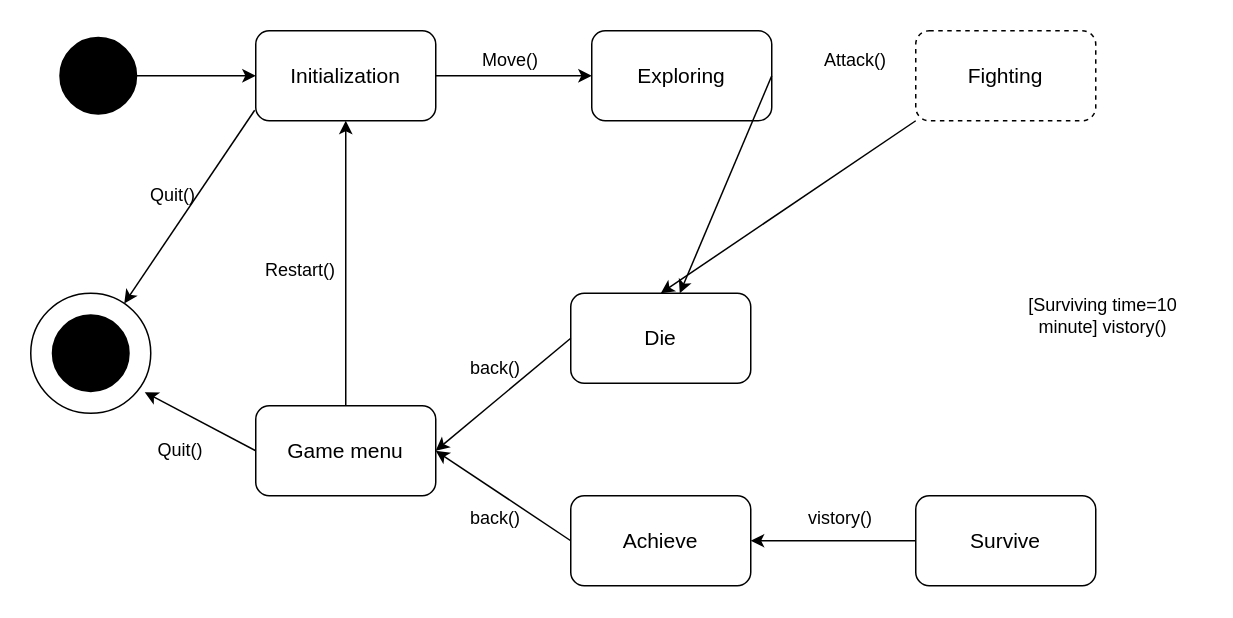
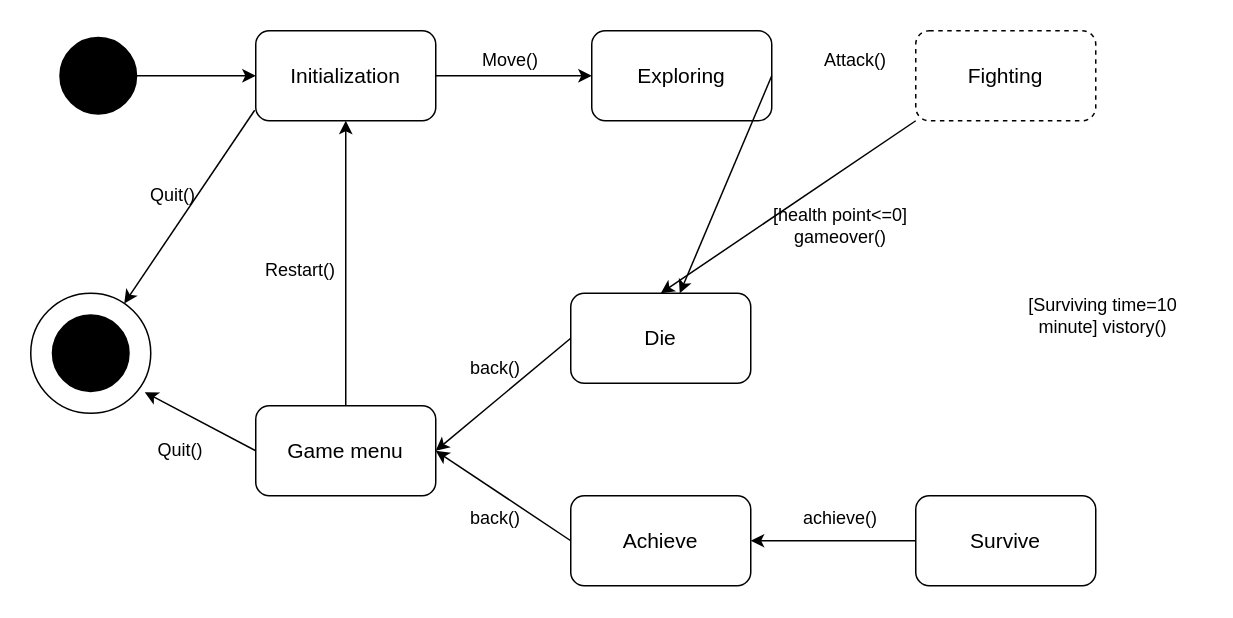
node "[health point<=0] gameover()": added
node "vistory()": label "vistory()" -> "achieve()"
